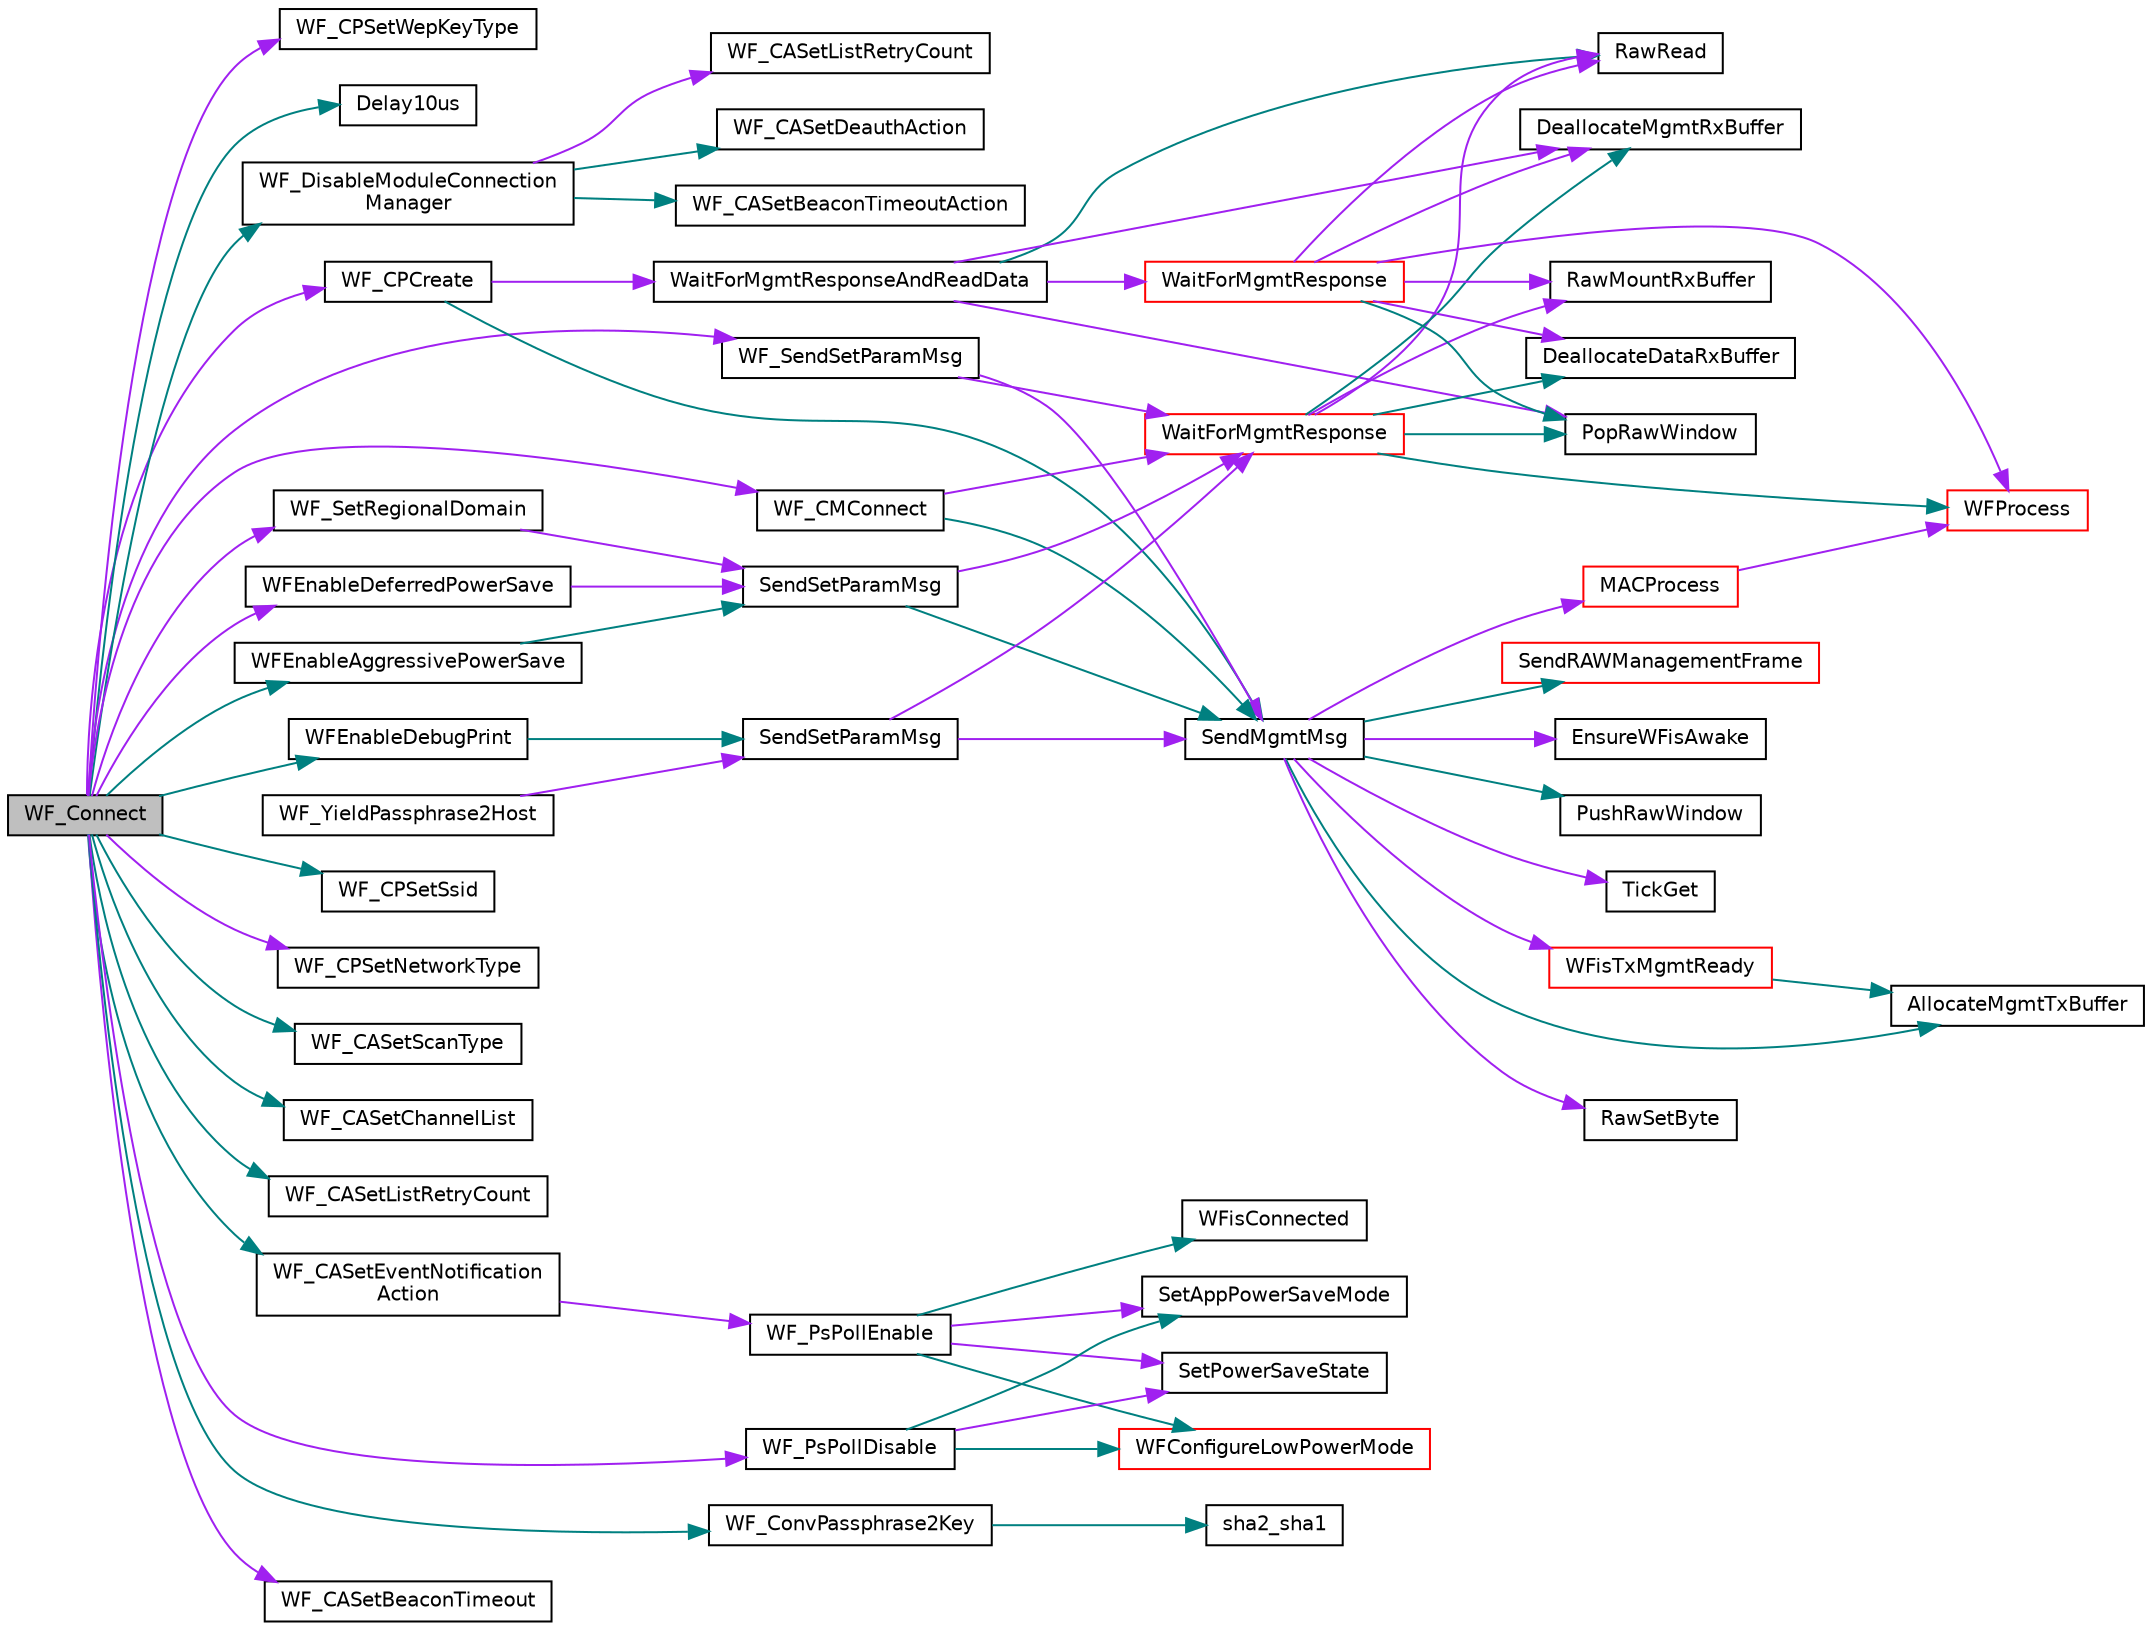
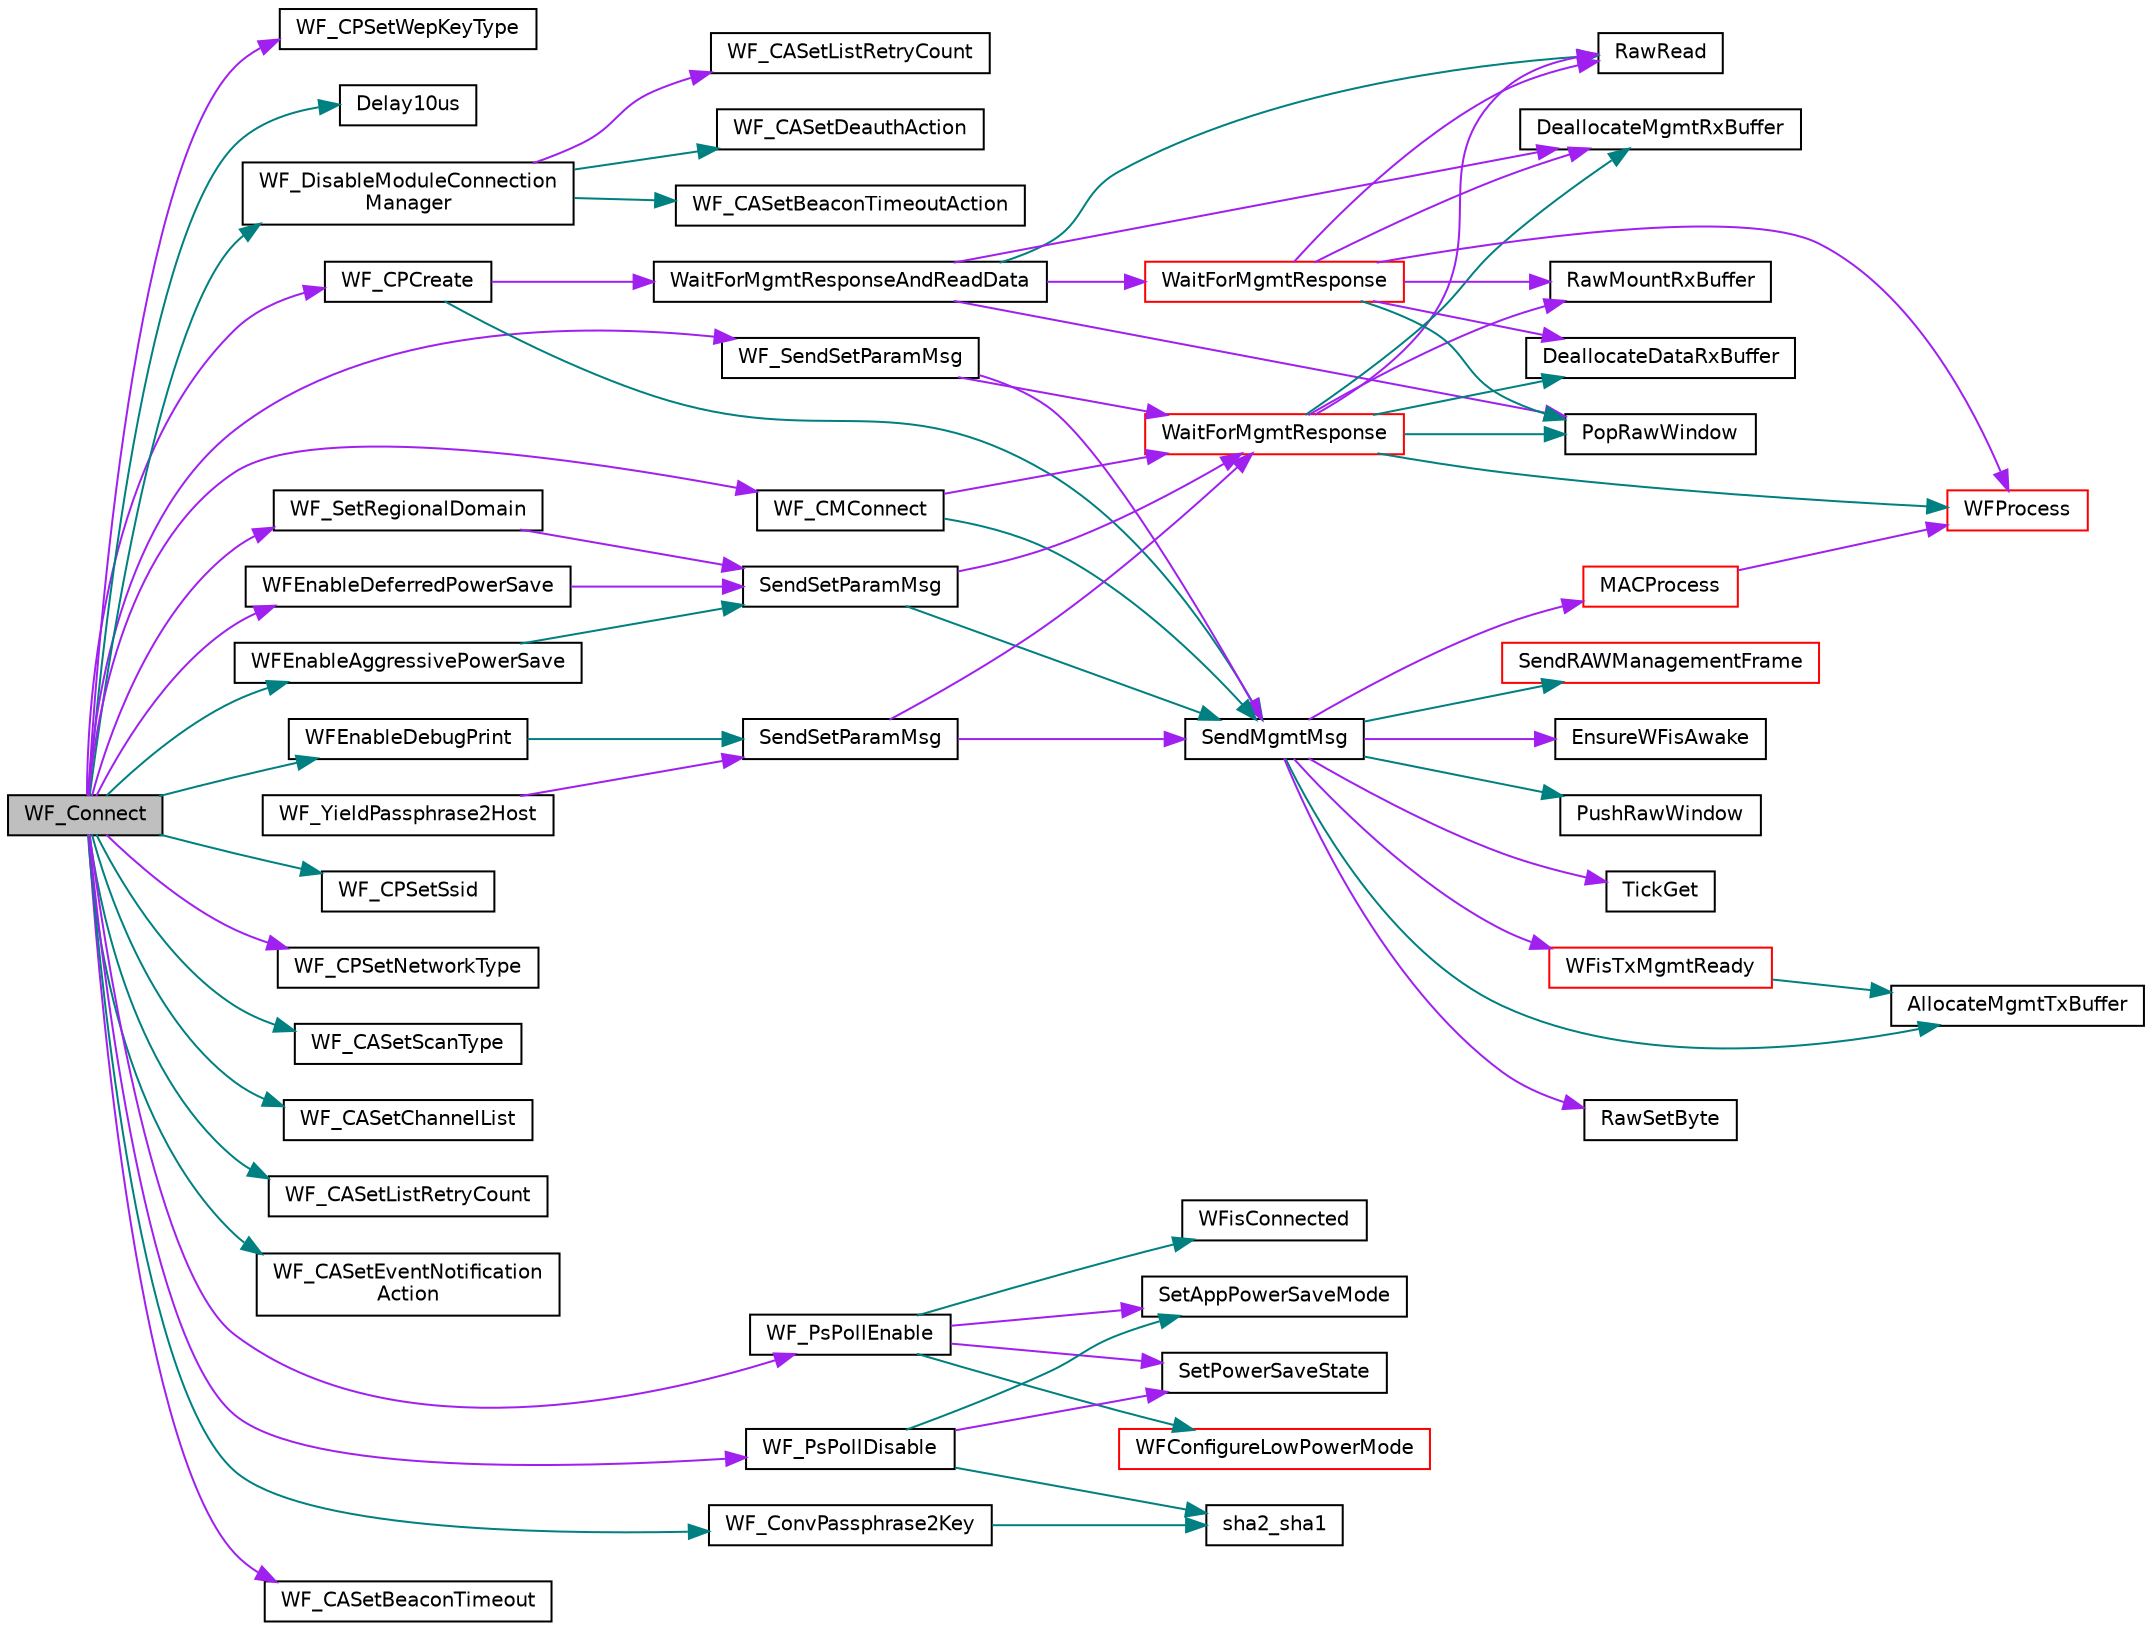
edge "WF_CASetEventNotification Action" -> "WF_PsPollEnable": now "WF_Connect" -> "WF_PsPollEnable"
edge "WF_PsPollDisable" -> "WFConfigureLowPowerMode": now "WF_PsPollDisable" -> "sha2_sha1"
